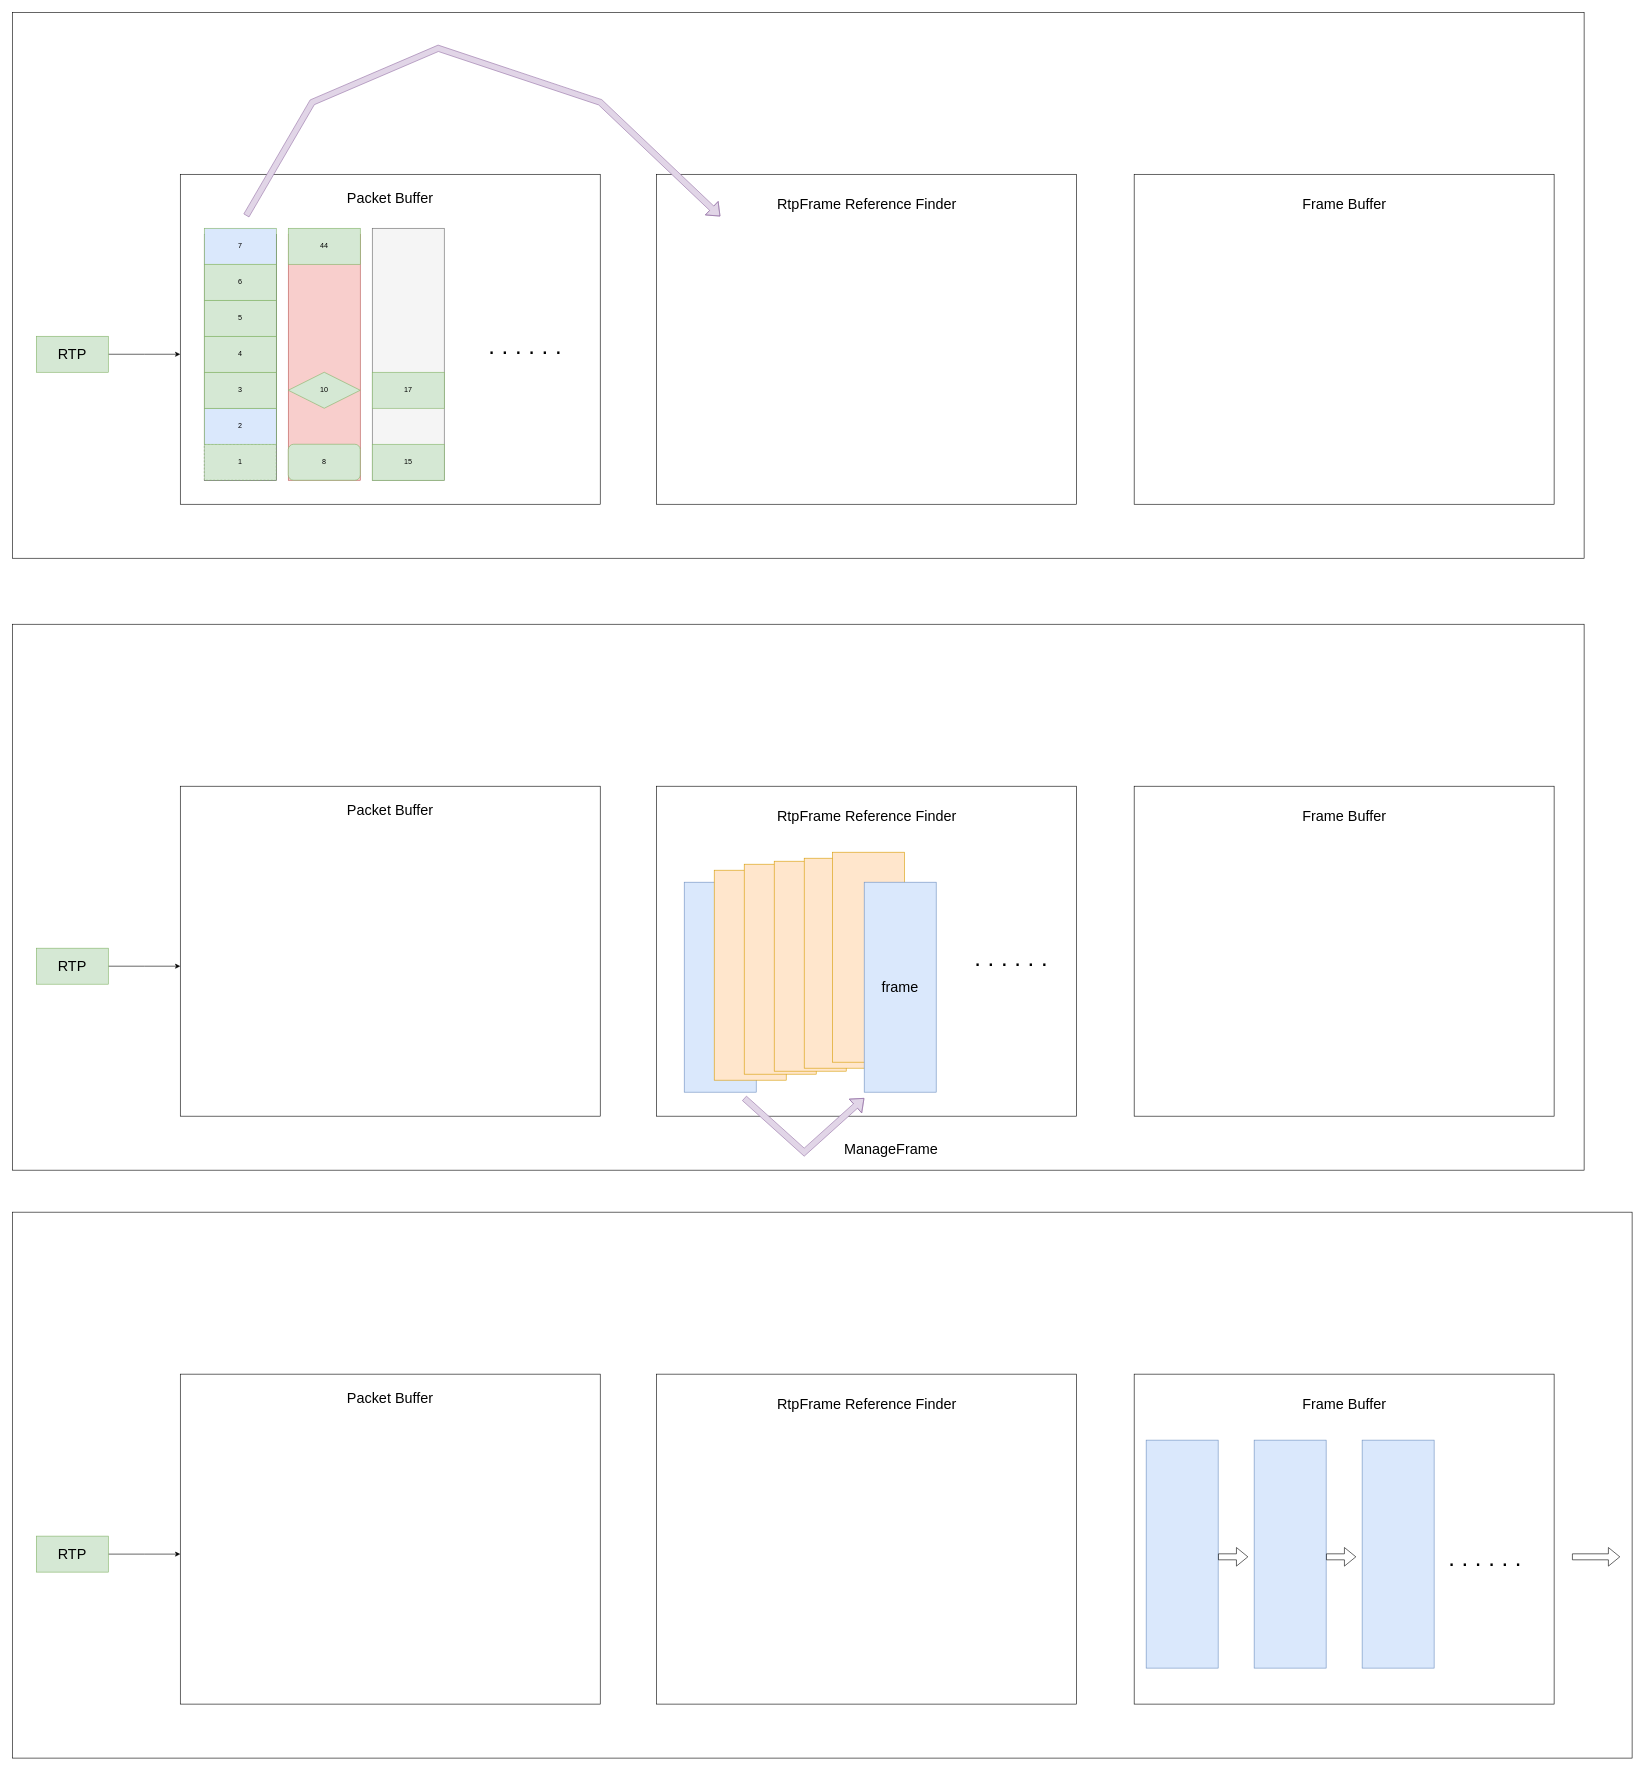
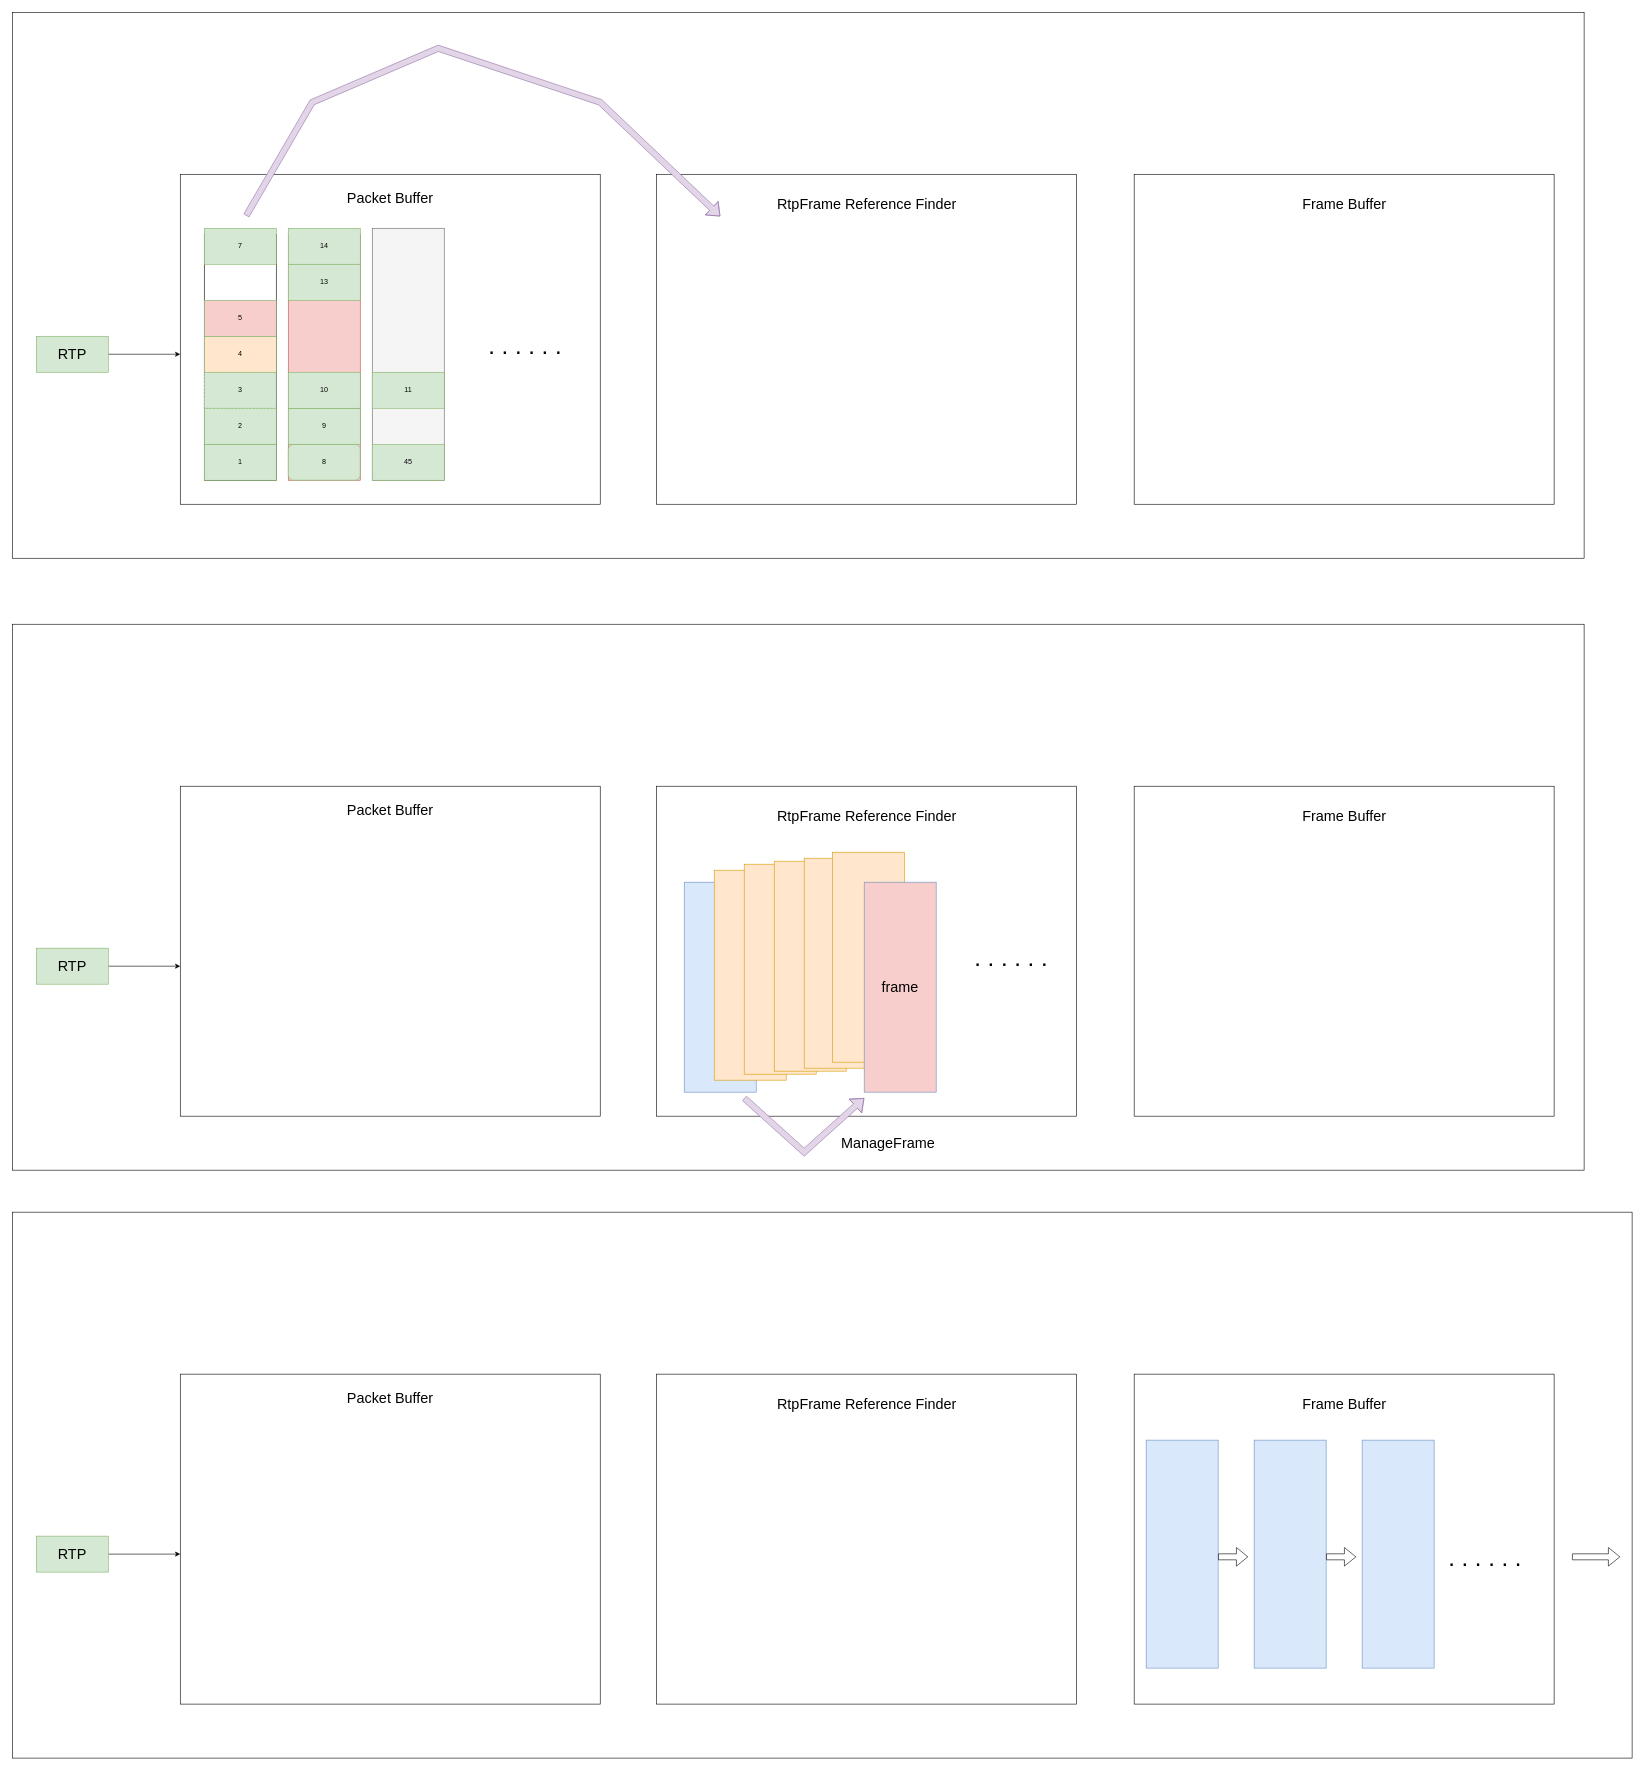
node "7": fillcolor #dae8fc -> #d5e8d4
node "44": label "44" -> "14"
node "6": removed
node "13": added
node "5": fillcolor #d5e8d4 -> #f8cecc
node "4": fillcolor #d5e8d4 -> #ffe6cc
node "3": style solid -> dashed
node "10": shape diamond -> rectangle
node "17": label "17" -> "11"
node "2": fillcolor #dae8fc -> #d5e8d4
node "9": added
node "1": style dashed -> solid
node "15": label "15" -> "45"
node "frame": fillcolor #dae8fc -> #f8cecc
node "ManageFrame": moved (891, 1149) -> (888, 1143)
